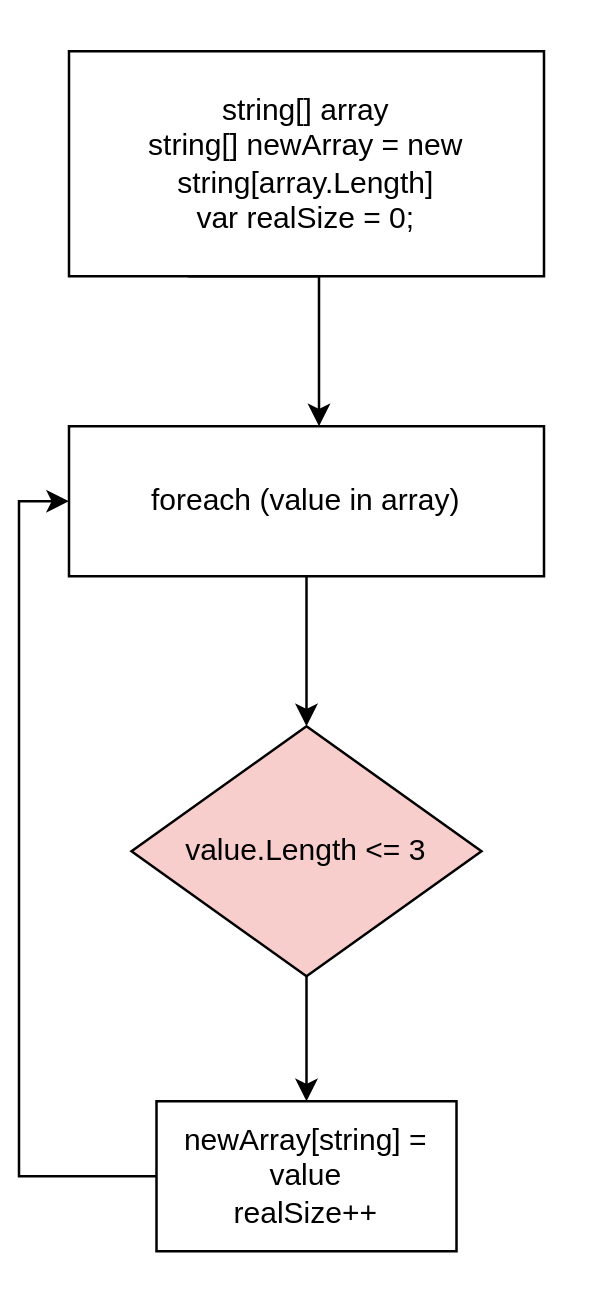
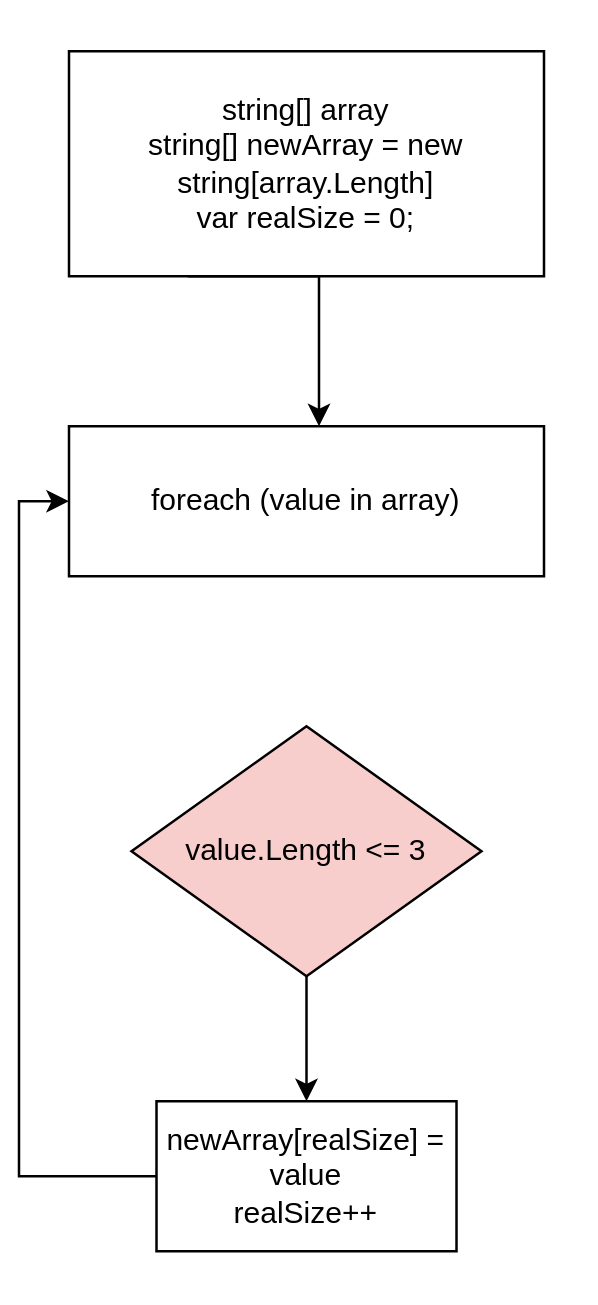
edge "foreach (value in array)" -> "value.Length <= 3": removed
node "newArray[string] = value realSize++": label "newArray[string] = value realSize++" -> "newArray[realSize] = value realSize++"
